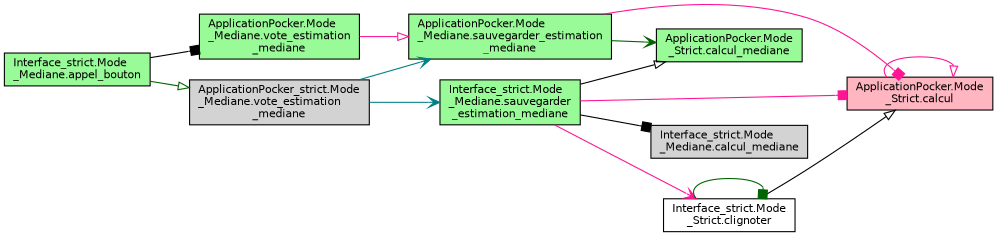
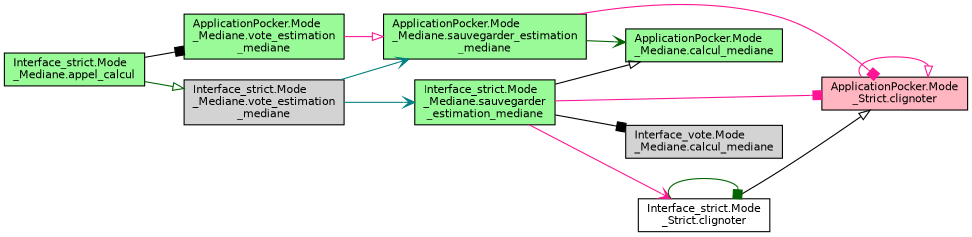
node "ApplicationPocker.Mode _Strict.calcul_mediane": label "ApplicationPocker.Mode _Strict.calcul_mediane" -> "ApplicationPocker.Mode _Mediane.calcul_mediane"
node "Interface_strict.Mode _Mediane.appel_bouton": label "Interface_strict.Mode _Mediane.appel_bouton" -> "Interface_strict.Mode _Mediane.appel_calcul"
node "ApplicationPocker.Mode _Strict.calcul": label "ApplicationPocker.Mode _Strict.calcul" -> "ApplicationPocker.Mode _Strict.clignoter"
node "ApplicationPocker_strict.Mode _Mediane.vote_estimation _mediane": label "ApplicationPocker_strict.Mode _Mediane.vote_estimation _mediane" -> "Interface_strict.Mode _Mediane.vote_estimation _mediane"
node "Interface_strict.Mode _Mediane.calcul_mediane": label "Interface_strict.Mode _Mediane.calcul_mediane" -> "Interface_vote.Mode _Mediane.calcul_mediane"
